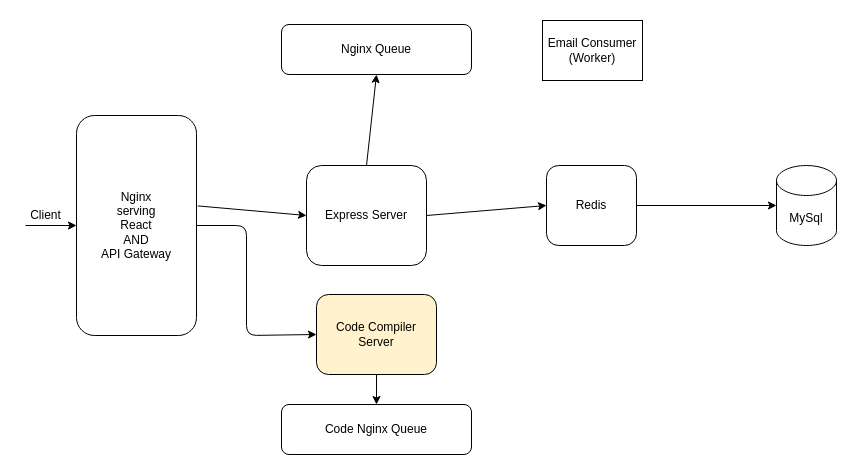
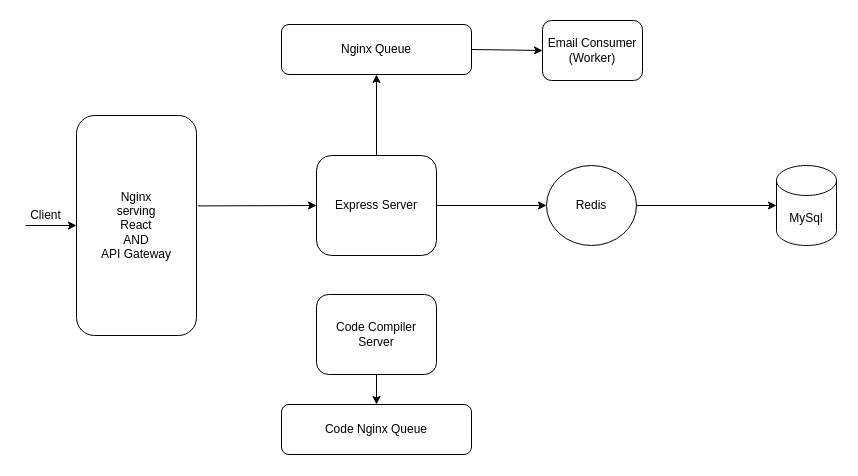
edge "Nginx Queue" -> "Email Consumer (Worker)": added
node "Email Consumer (Worker)": shape rectangle -> rounded rectangle
node "Redis": shape rounded rectangle -> ellipse
node "Express Server": moved (367, 216) -> (377, 206)
edge "Nginx serving React AND API Gateway" -> "Code Compiler Server": removed
node "Code Compiler Server": fillcolor #fff2cc -> #ffffff
